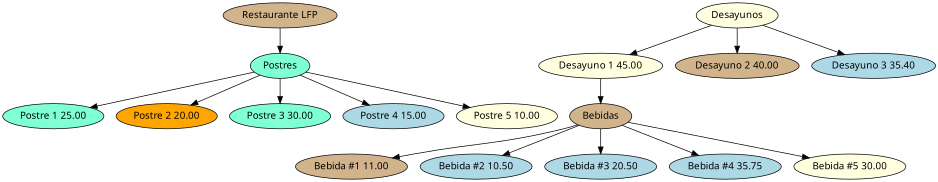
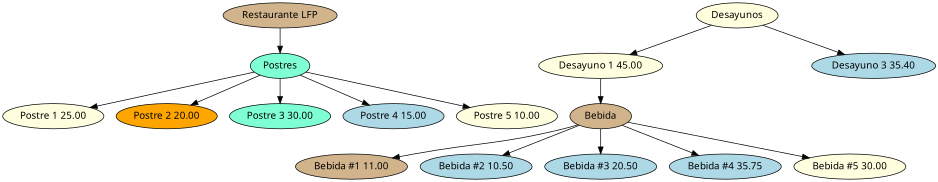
node "Desayuno 2 40.00": removed
node "Postre 1 25.00": fillcolor aquamarine -> lightyellow
node "Bebidas": label "Bebidas" -> "Bebida"
